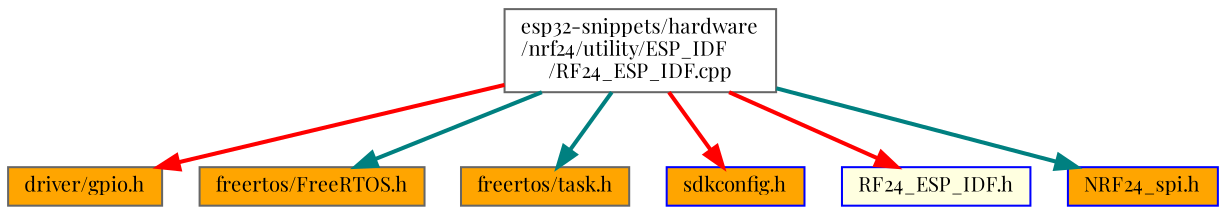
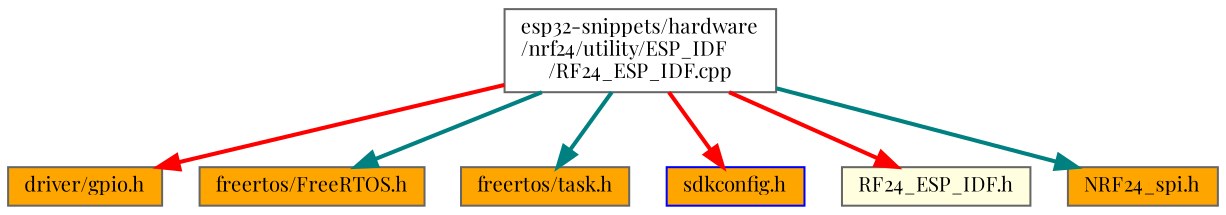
node "RF24_ESP_IDF.h": color blue -> gray40
node "NRF24_spi.h": color blue -> gray40
